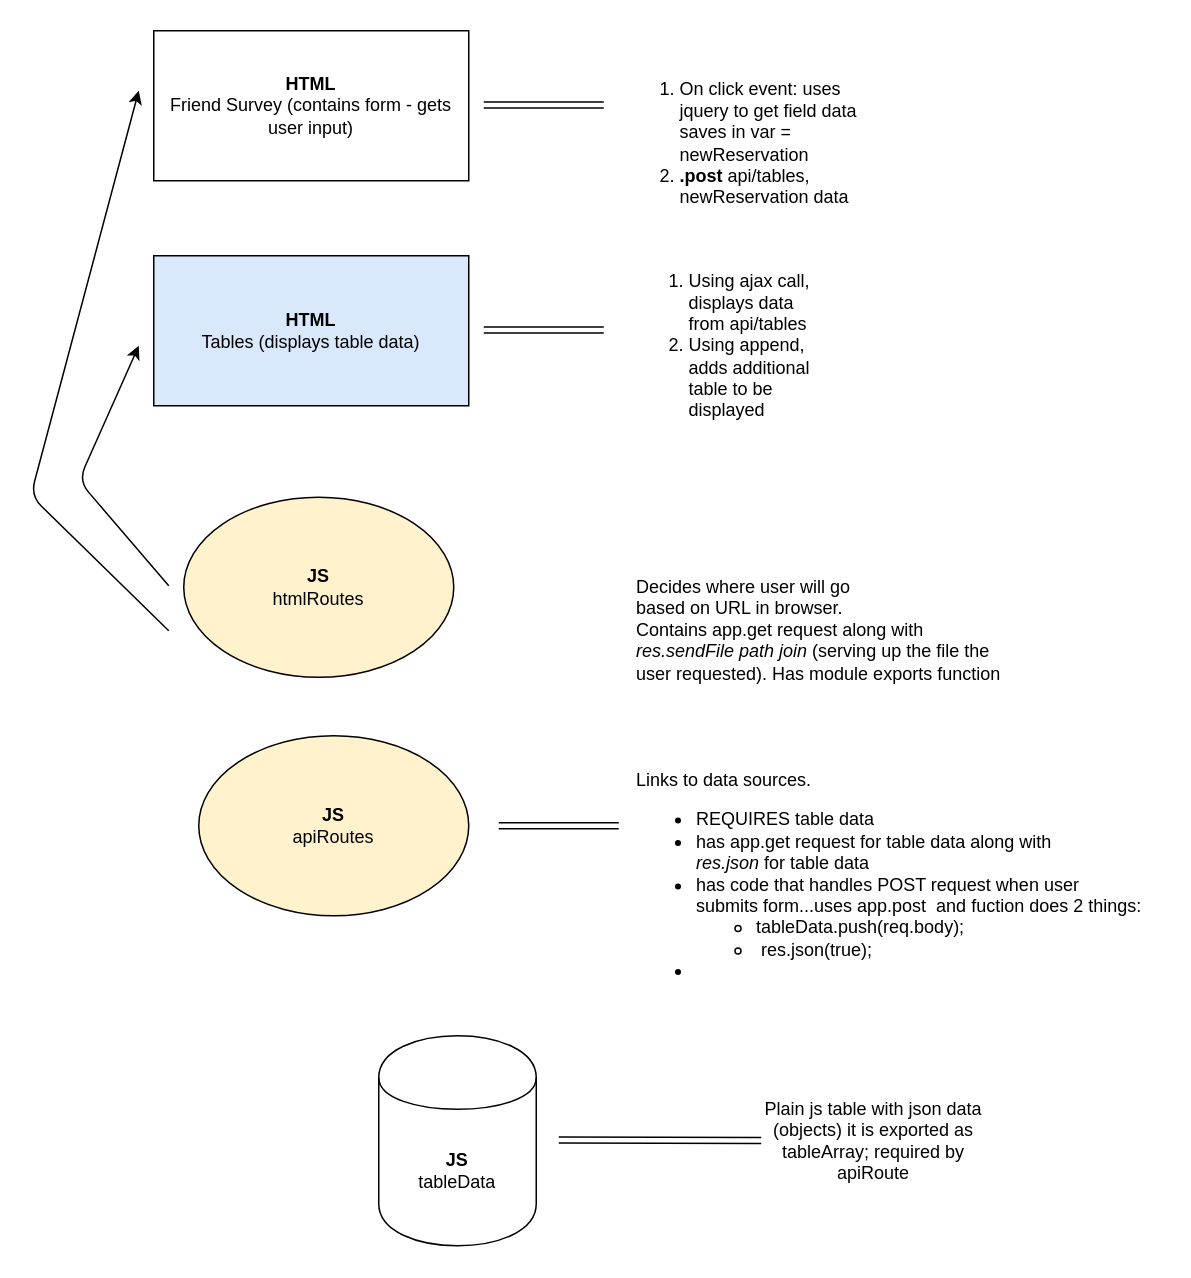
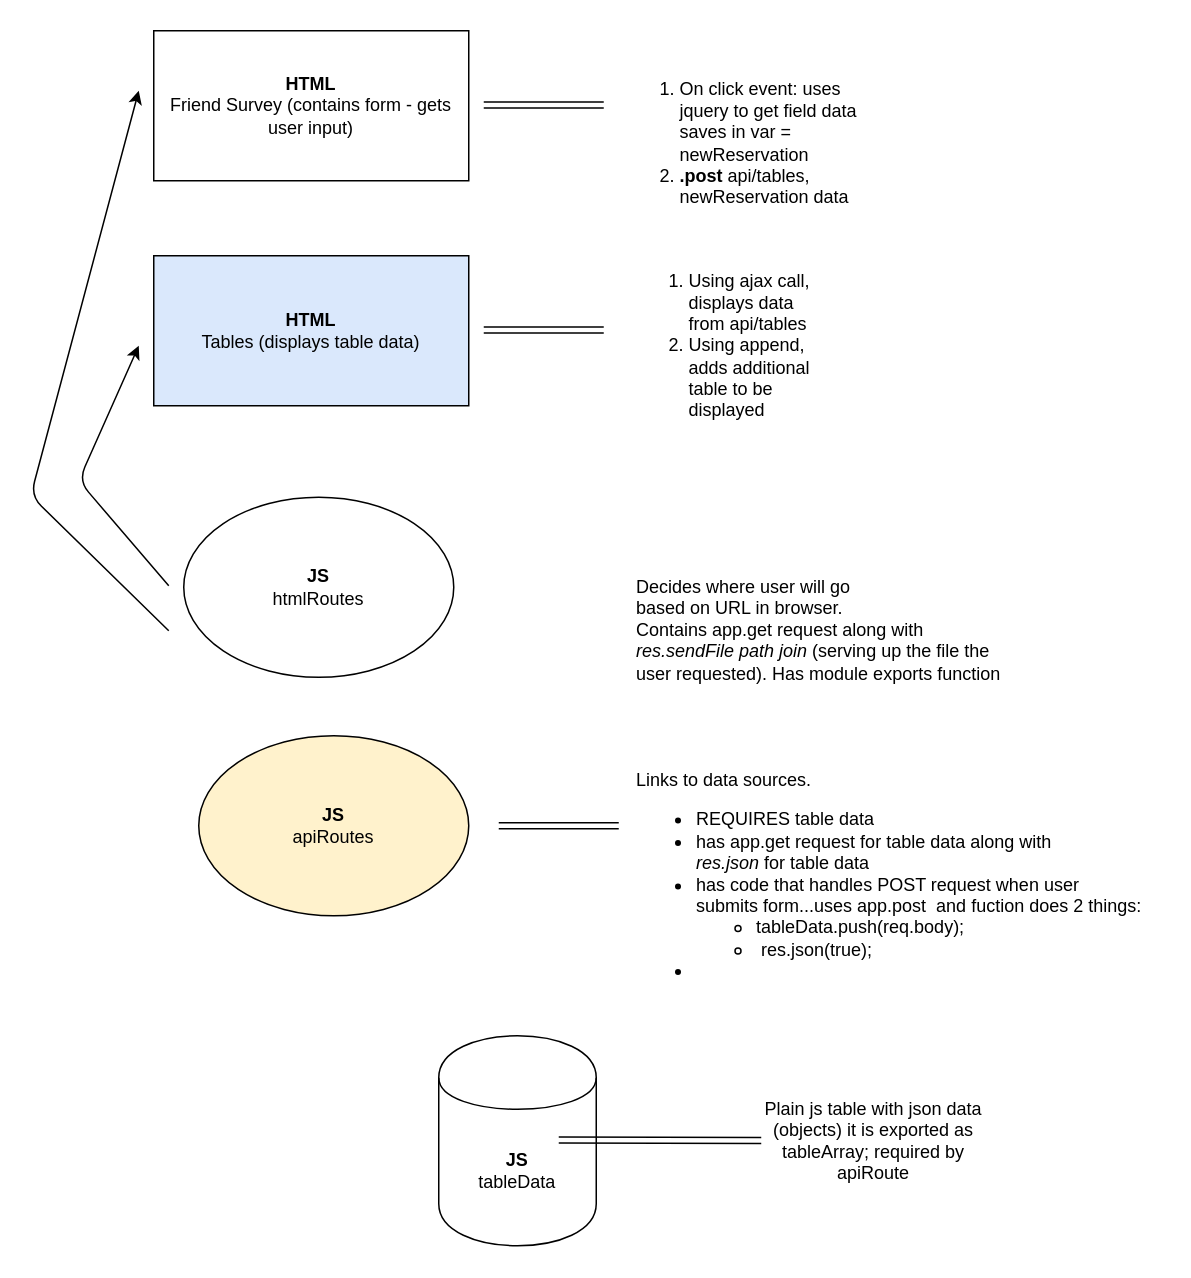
node "JS htmlRoutes": fillcolor #fff2cc -> #ffffff
node "JS tableData": moved (458, 1141) -> (518, 1141)
